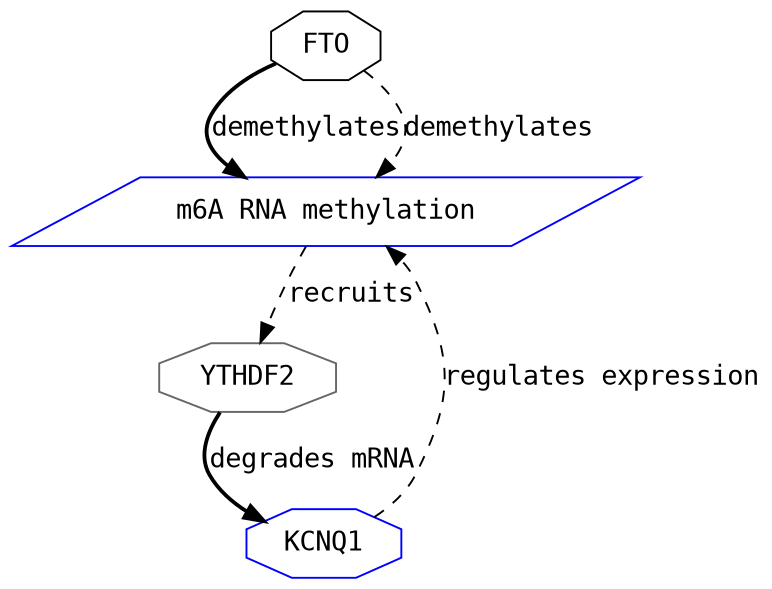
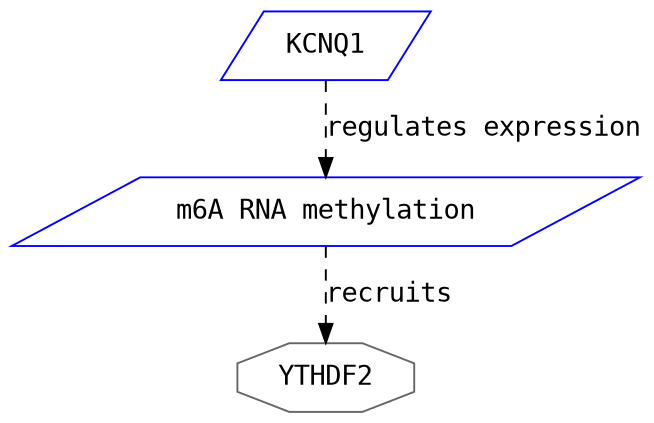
node "FTO": removed
edge "YTHDF2" -> "KCNQ1": removed, label "degrades mRNA"
node "KCNQ1": shape octagon -> parallelogram
